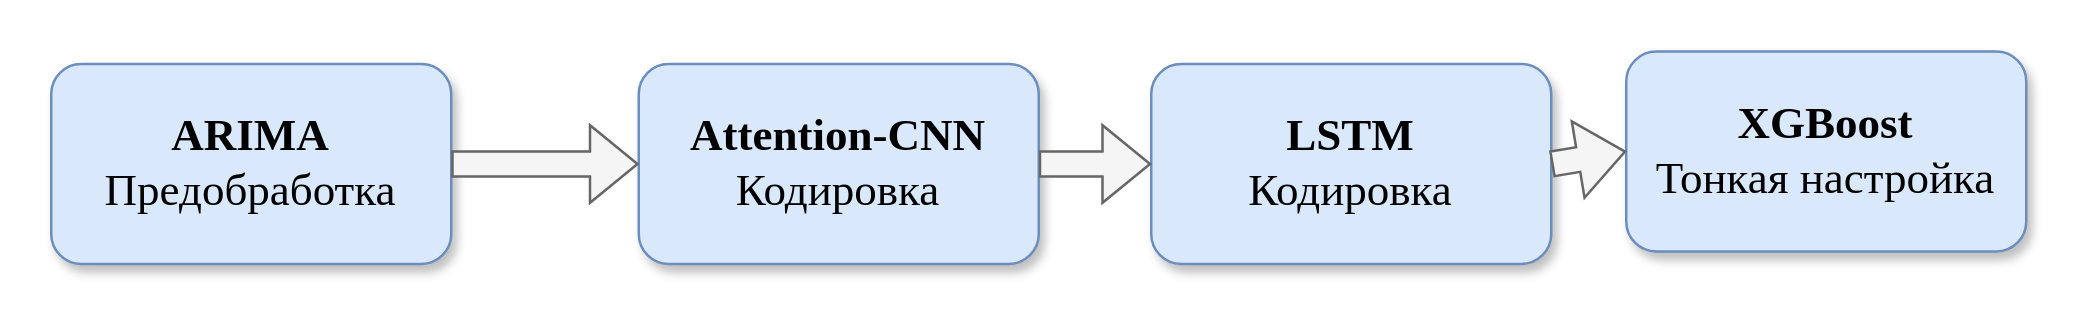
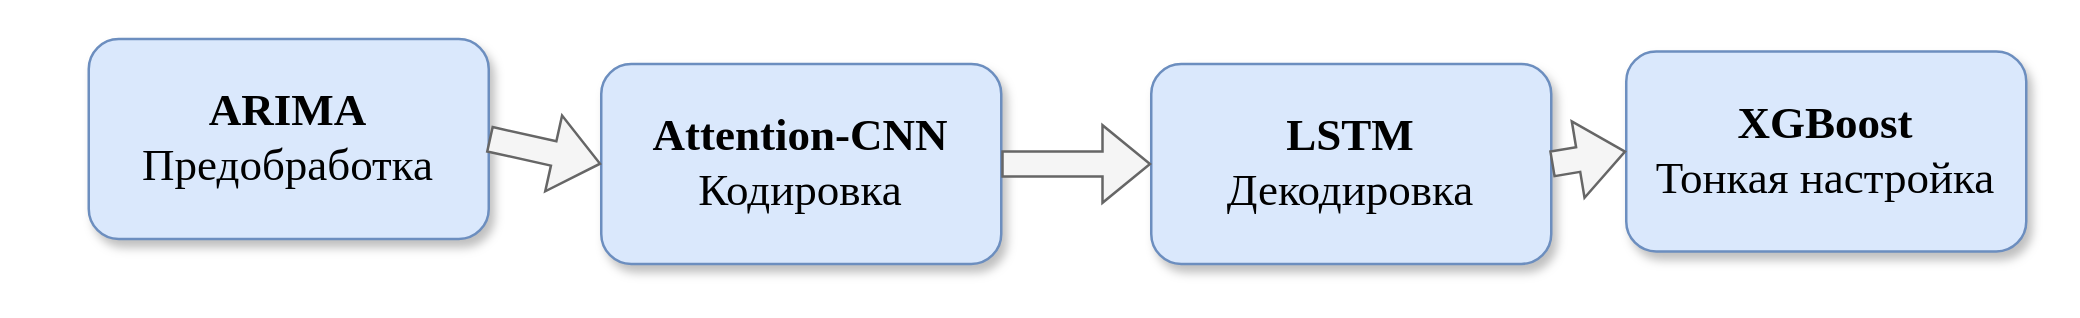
node "ARIMA Предобработка": moved (251, 164) -> (289, 139)
node "Attention-CNN Кодировка": moved (839, 164) -> (801, 164)
node "LSTM Кодировка": label "LSTM Кодировка" -> "LSTM Декодировка"
